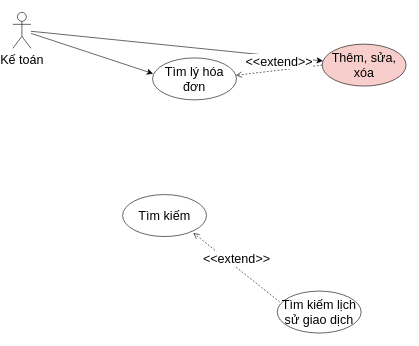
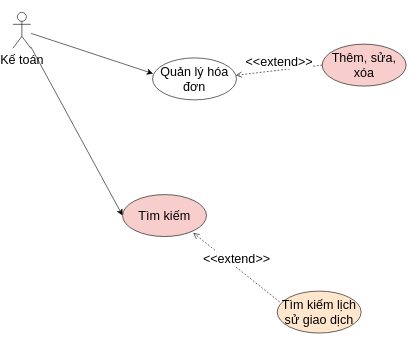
edge "Kế toán" -> "Thêm, sửa, xóa": now "Kế toán" -> "Tìm kiếm"
node "Tìm lý hóa đơn": label "Tìm lý hóa đơn" -> "Quản lý hóa đơn"
node "Tìm kiếm": fillcolor #ffffff -> #f8cecc
node "Tìm kiếm lịch sử giao dịch": fillcolor #ffffff -> #ffe6cc
